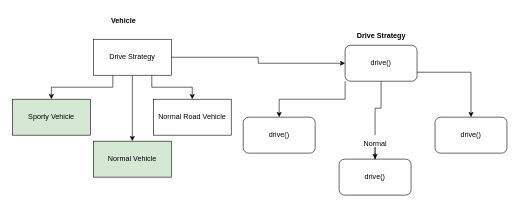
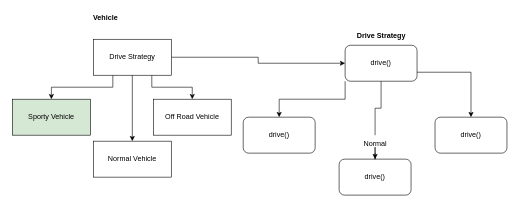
node "Vehicle": moved (123, 21) -> (105, 18)
node "Normal Road Vehicle": label "Normal Road Vehicle" -> "Off Road Vehicle"
node "Normal Vehicle": fillcolor #d5e8d4 -> #ffffff
